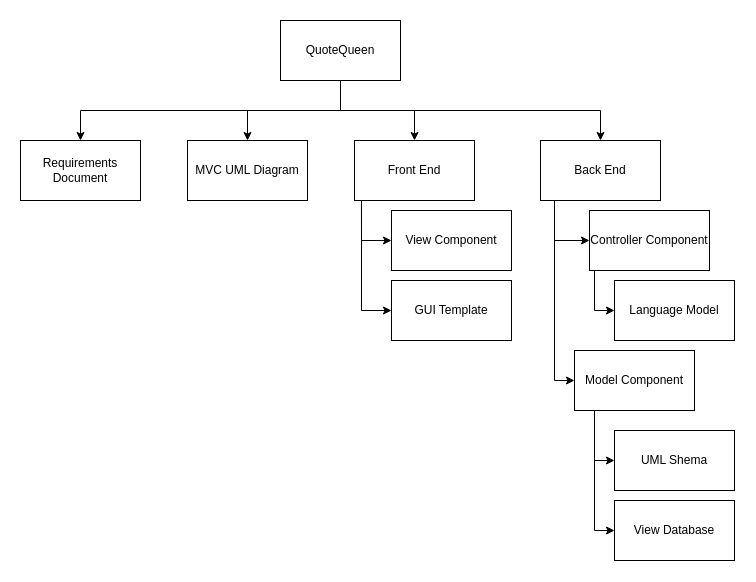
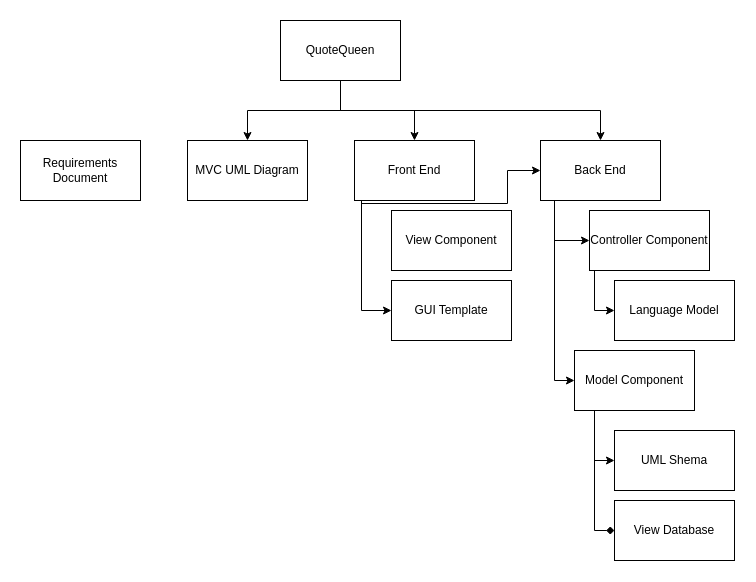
edge "QuoteQueen" -> "Requirements Document": removed
edge "Front End" -> "View Component": now "Front End" -> "Back End"
edge "Model Component" -> "View Database": arrowhead classic -> diamond
